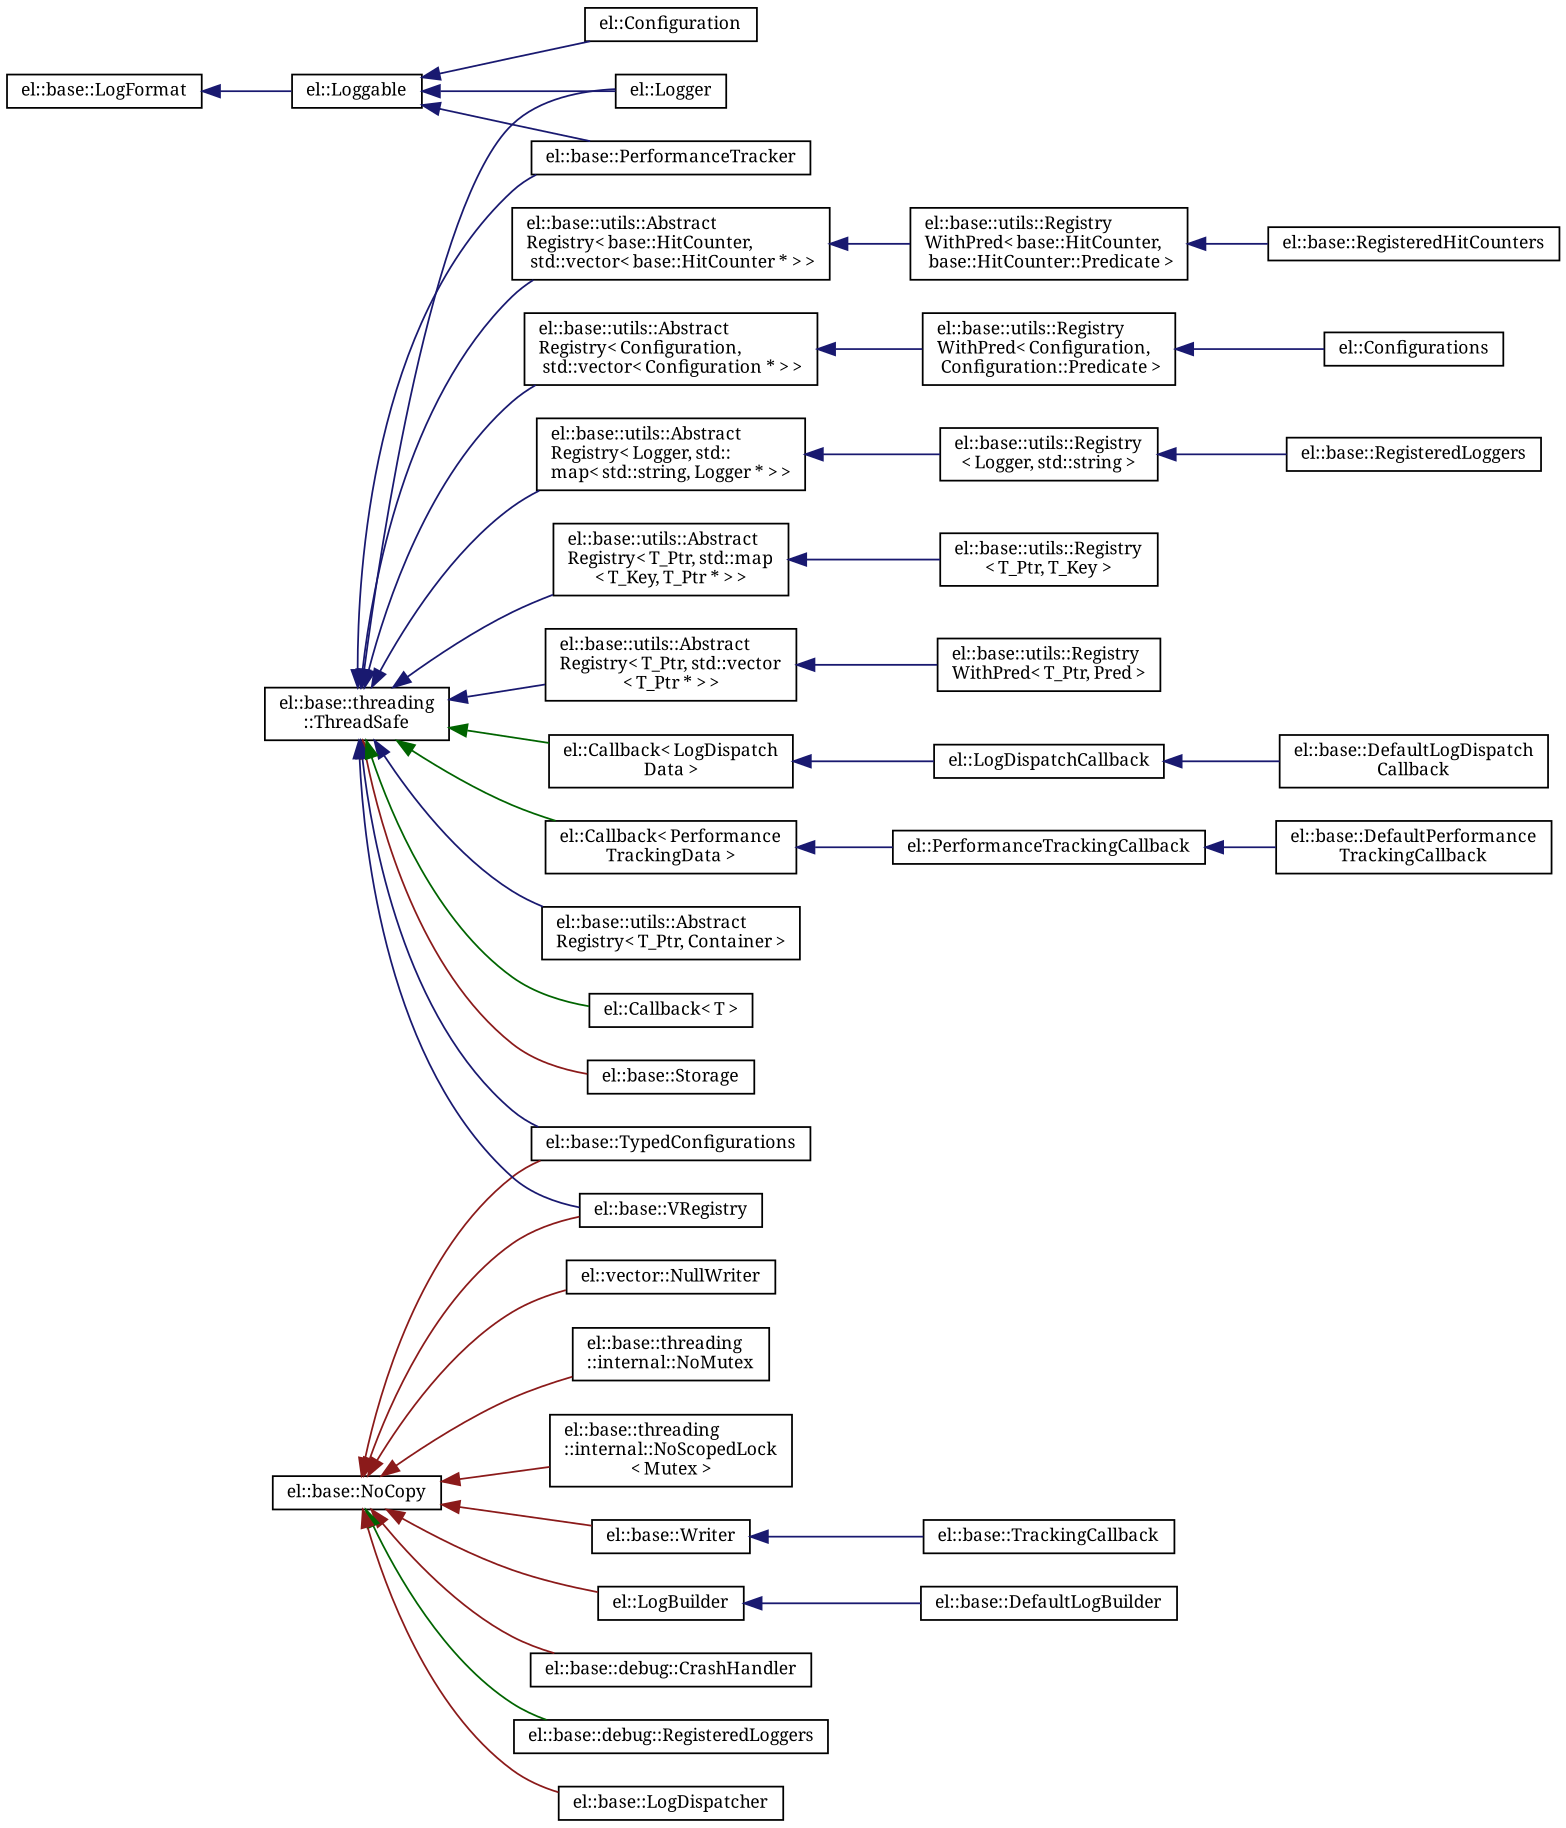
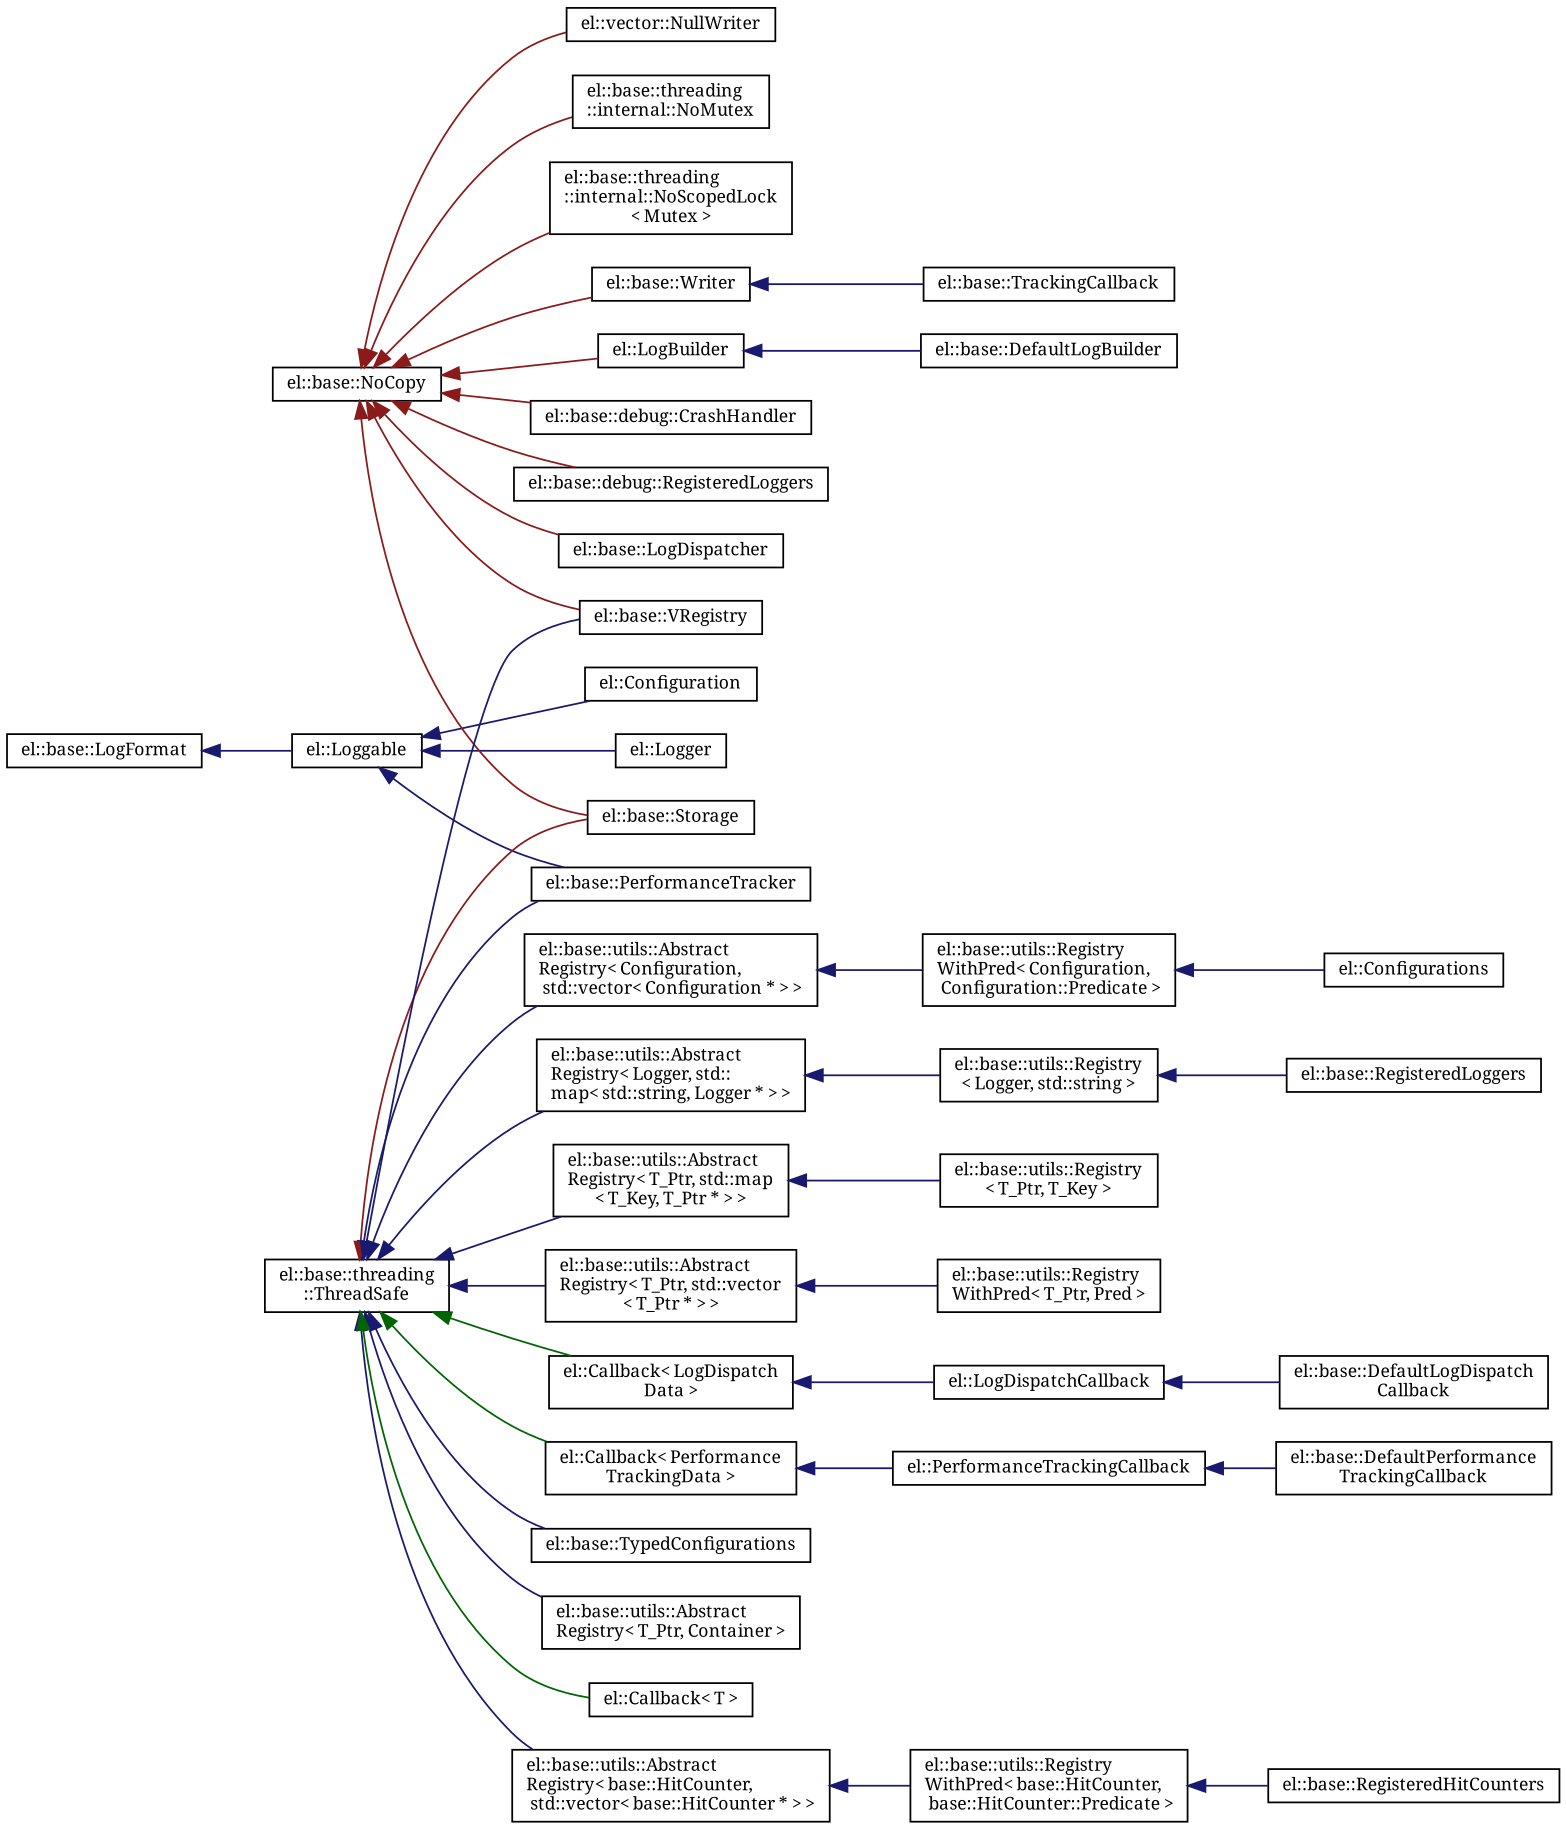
edge "el::Logger" -> "el::base::threading ::ThreadSafe": removed
edge "el::base::TypedConfigurations" -> "el::base::NoCopy": now "el::base::Storage" -> "el::base::NoCopy"
edge "el::base::debug::RegisteredLoggers" -> "el::base::NoCopy": color darkgreen -> firebrick4
